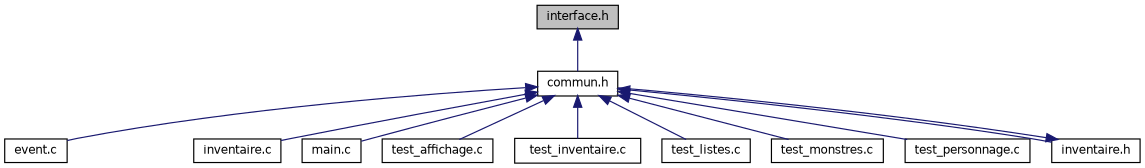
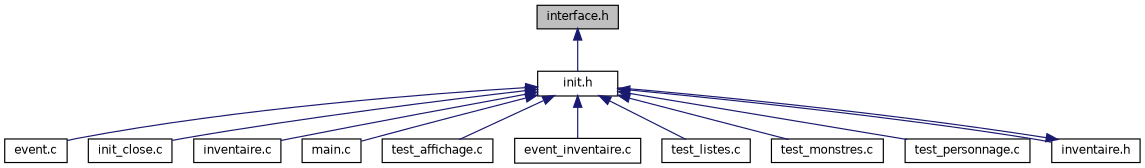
node "commun.h": label "commun.h" -> "init.h"
node "init_close.c": added
node "test_inventaire.c": label "test_inventaire.c" -> "event_inventaire.c"
